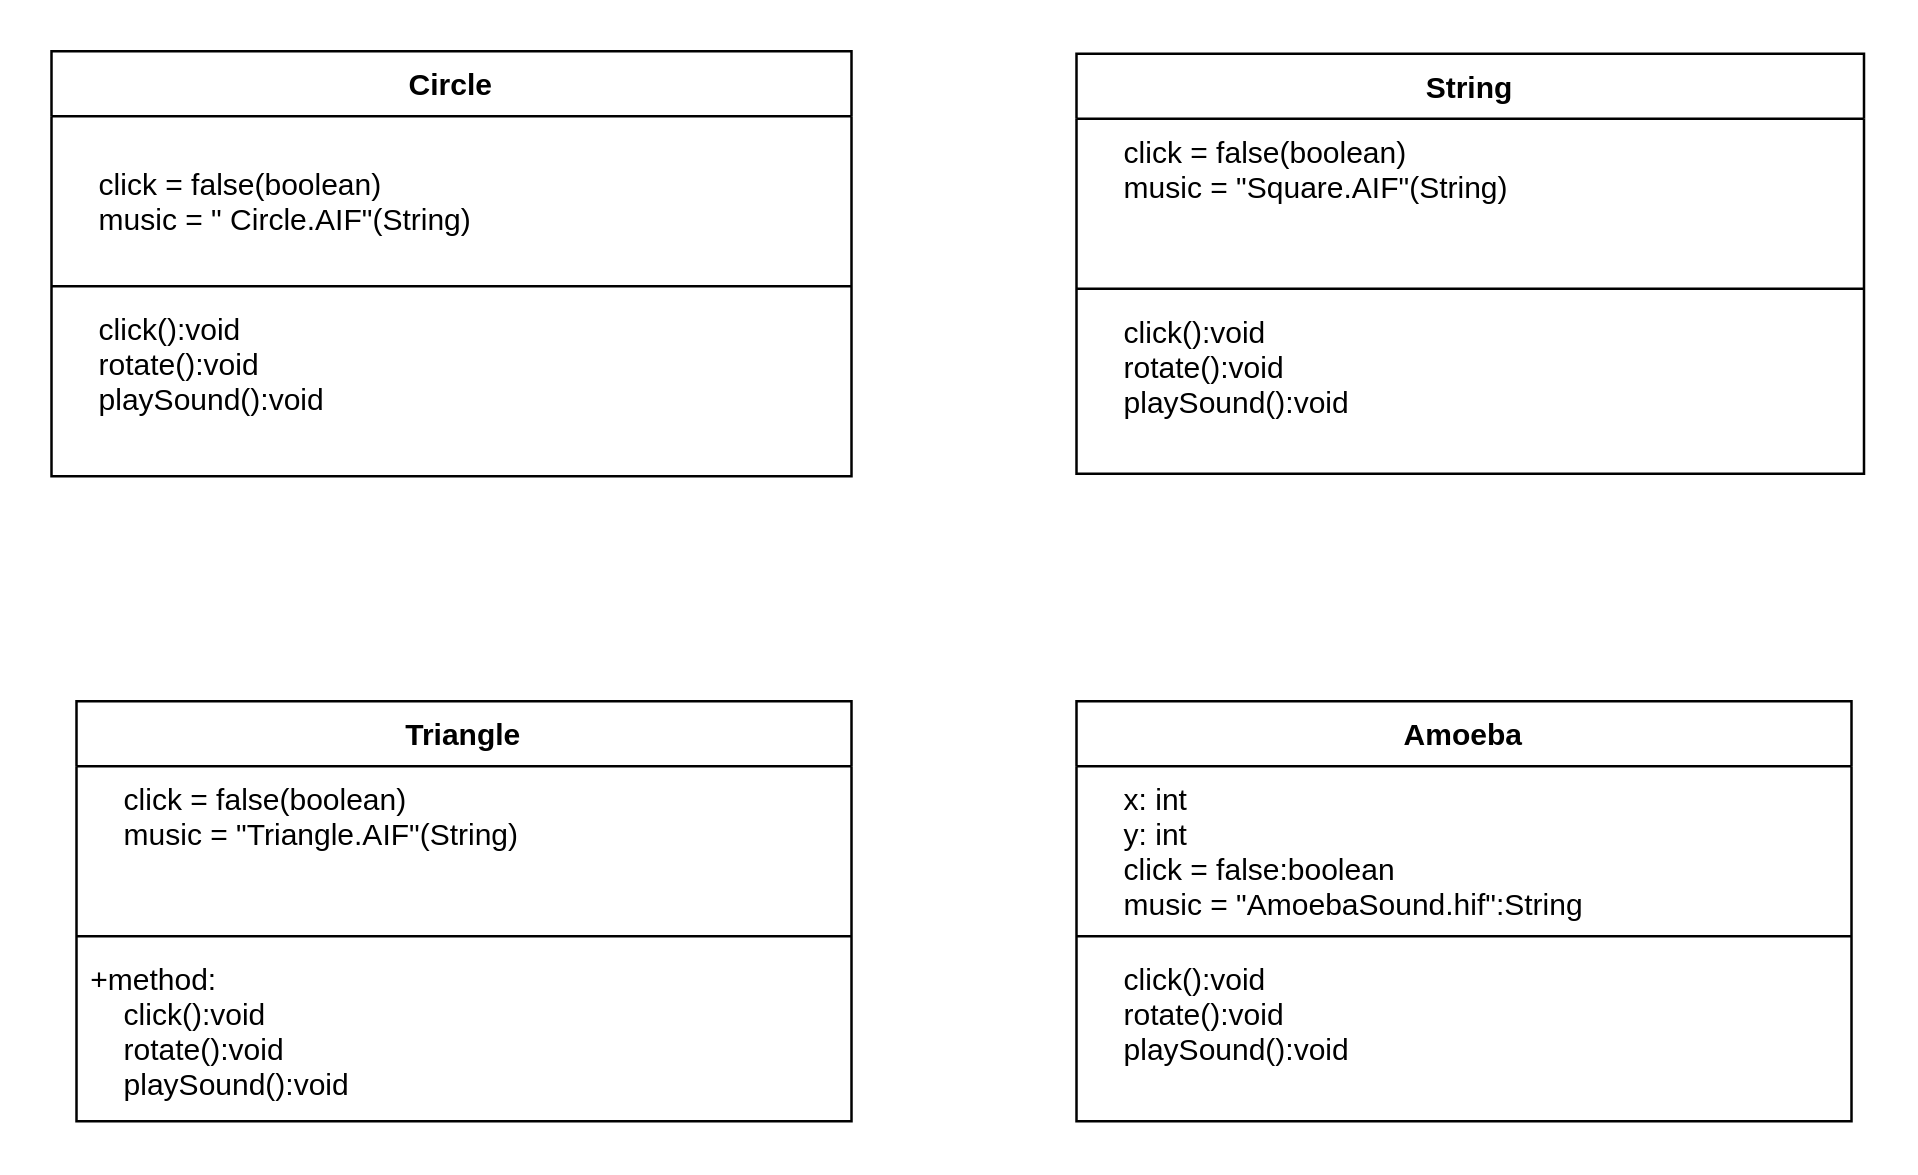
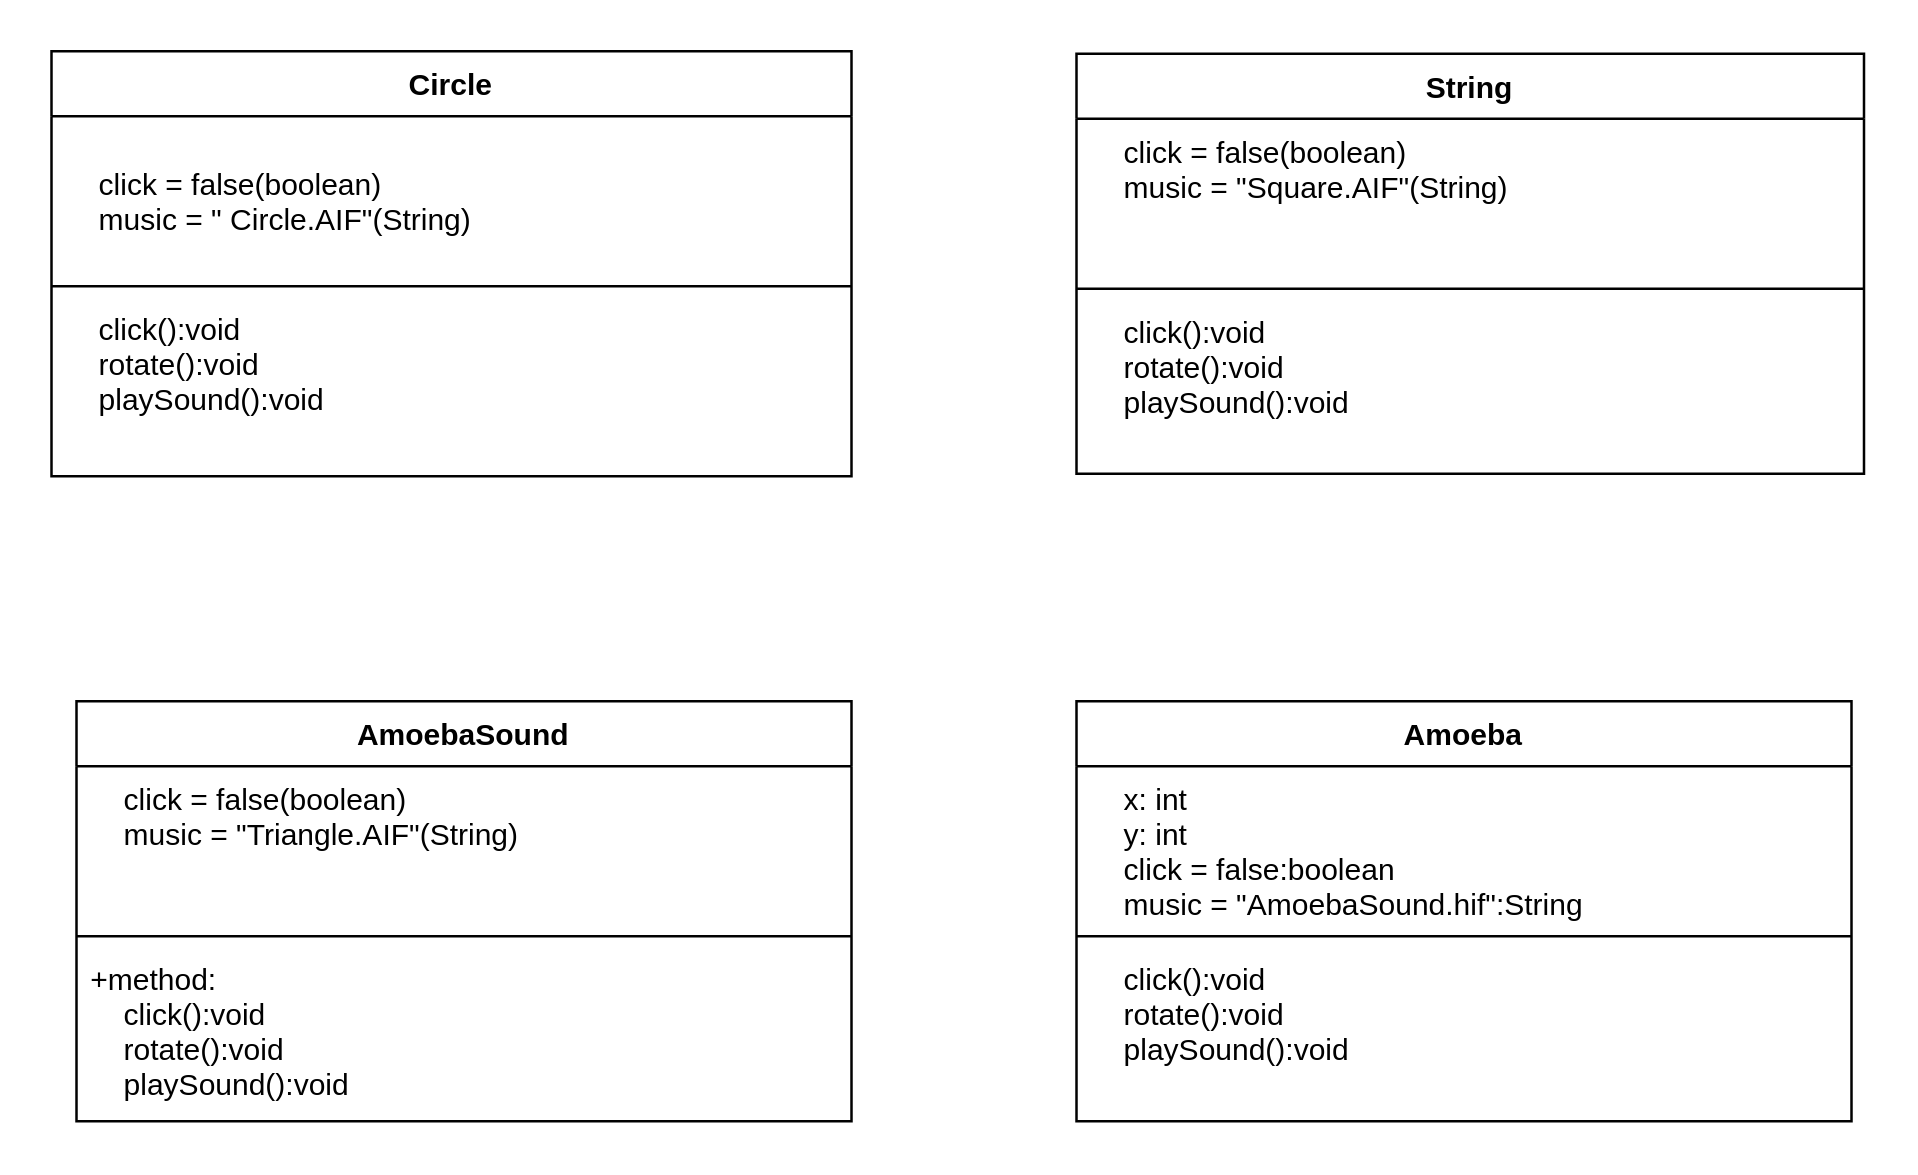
node "Triangle": label "Triangle" -> "AmoebaSound"
